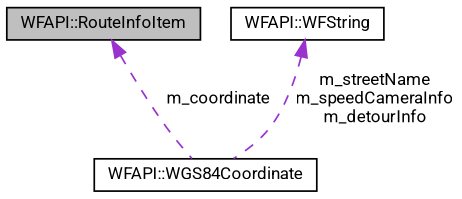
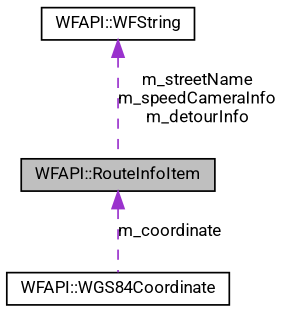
edge "WFAPI::WGS84Coordinate" -> "WFAPI::WFString": now "WFAPI::RouteInfoItem" -> "WFAPI::WFString"
